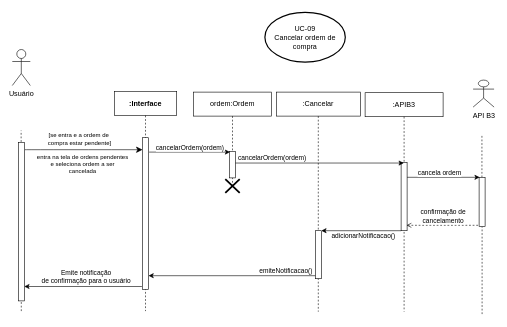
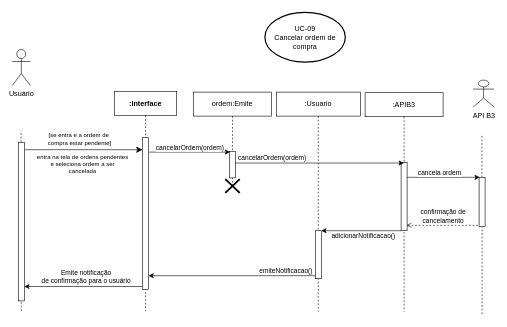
node "ordem:Ordem": label "ordem:Ordem" -> "ordem:Emite"
node ":Cancelar": label ":Cancelar" -> ":Usuario"
